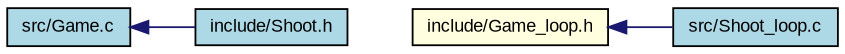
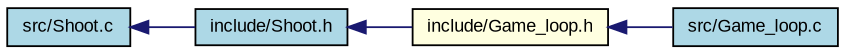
node "src/Game.c": label "src/Game.c" -> "src/Shoot.c"
edge "include/Game_loop.h" -> "include/Shoot.h": added
node "src/Shoot_loop.c": label "src/Shoot_loop.c" -> "src/Game_loop.c"
